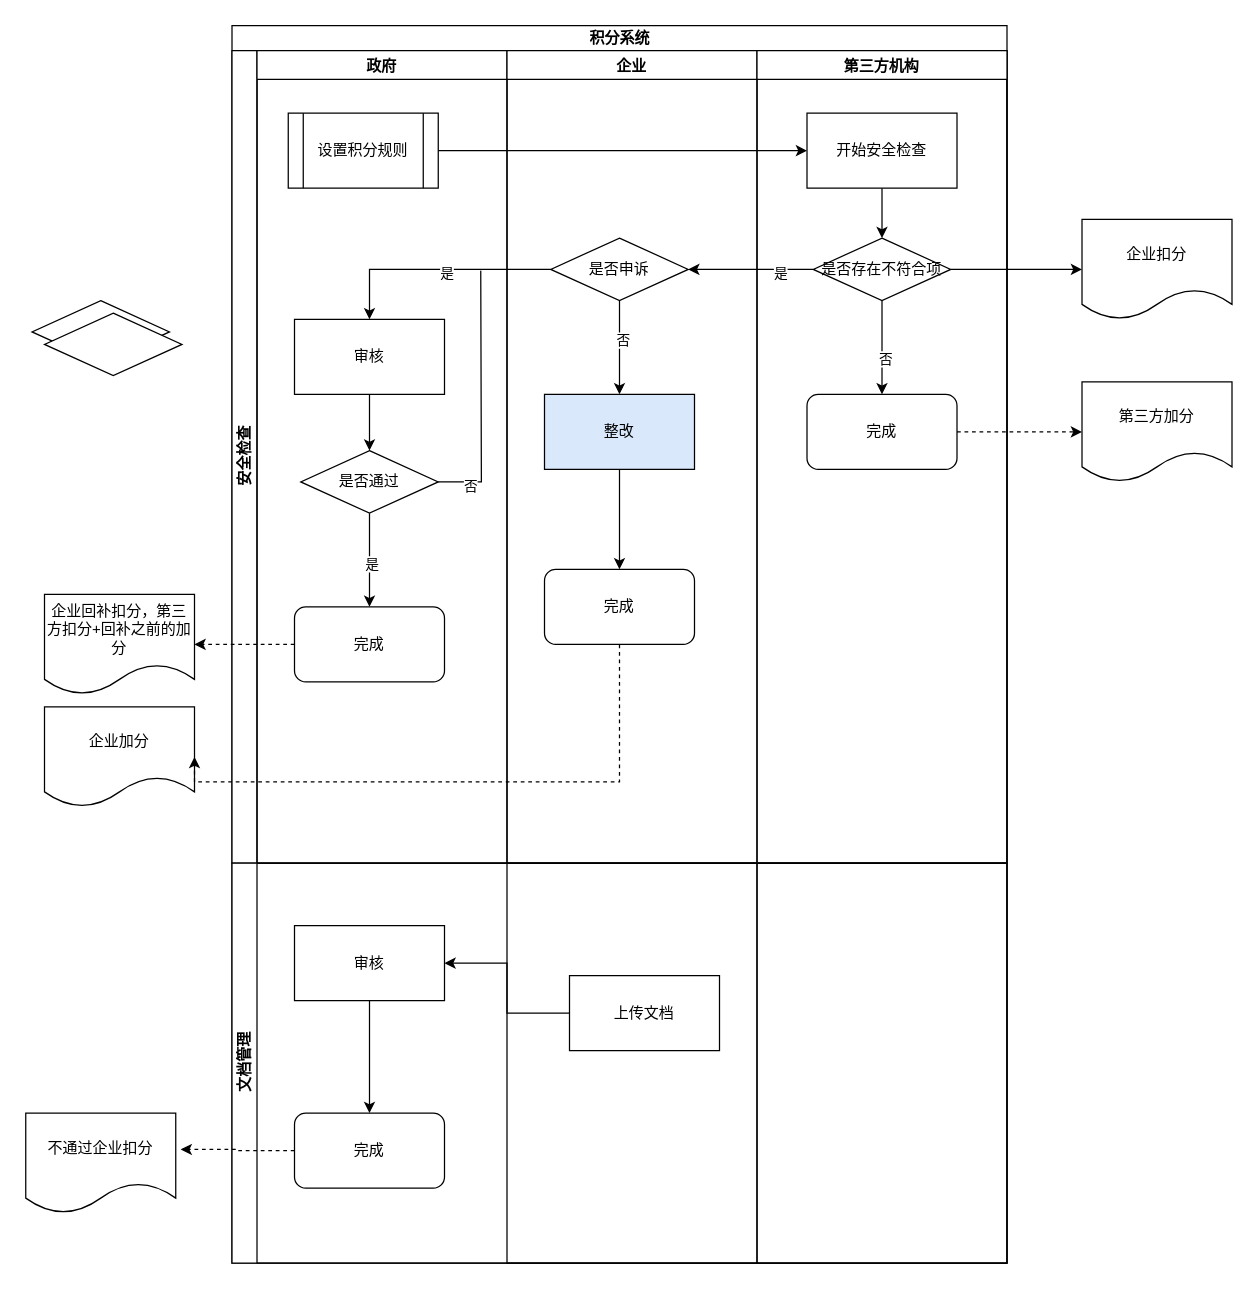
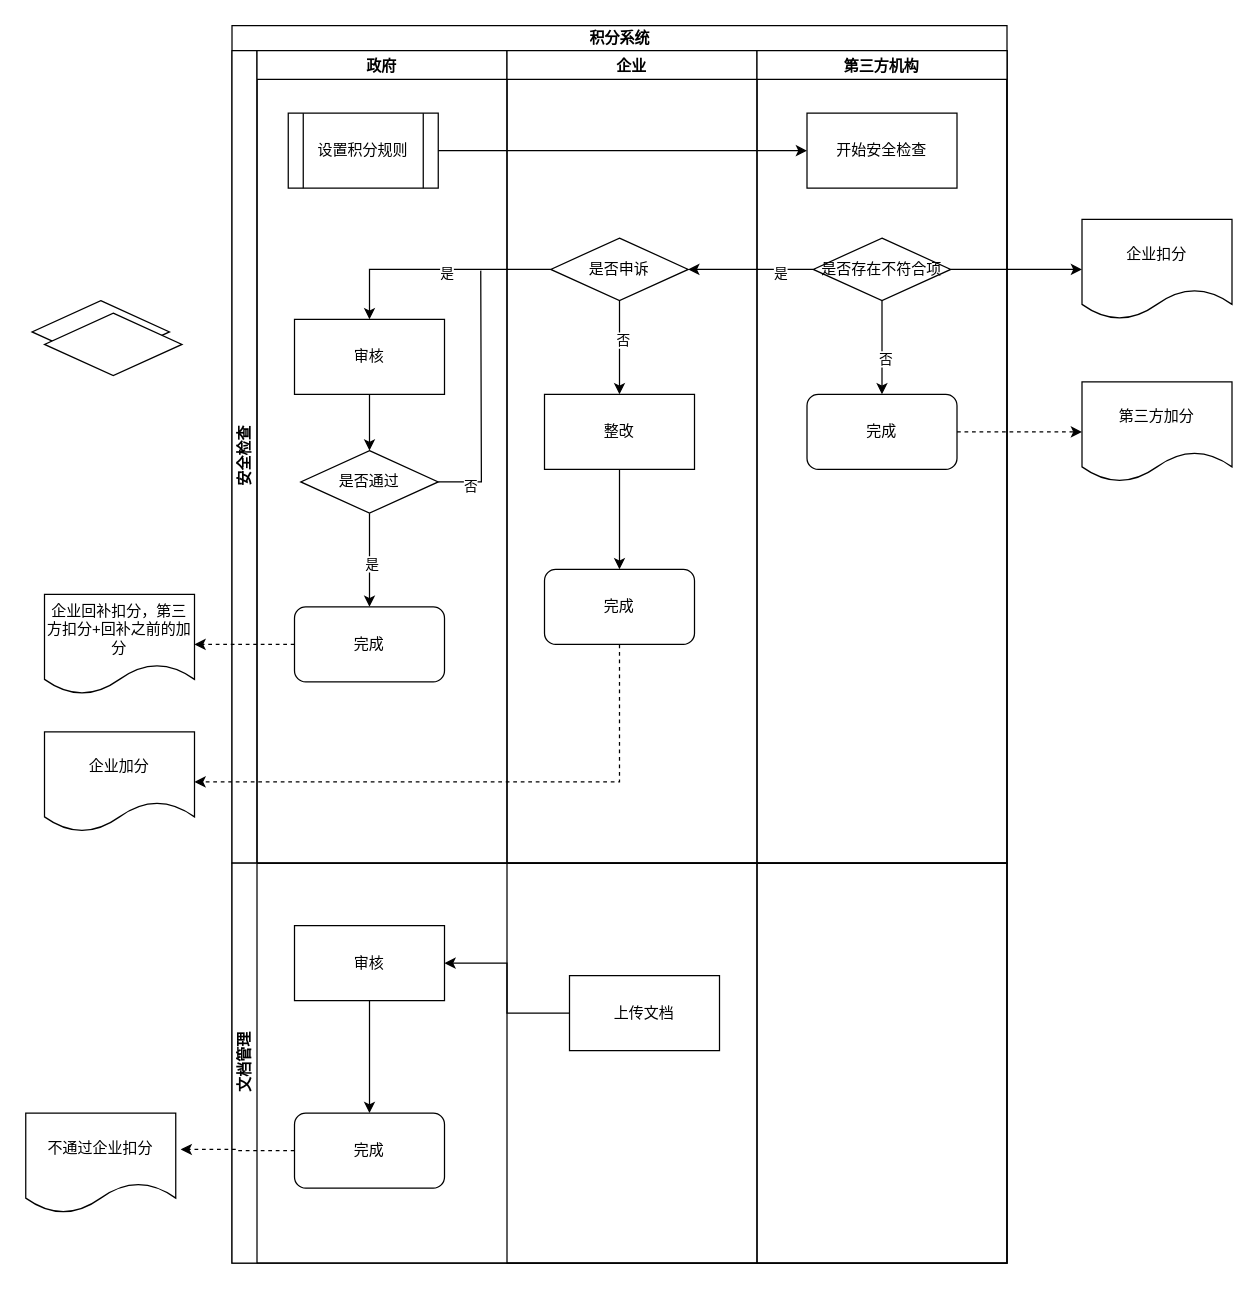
edge "开始安全检查" -> "是否存在不符合项": removed
node "整改": fillcolor #dae8fc -> #ffffff
node "企业加分": moved (119, 757) -> (119, 782)
